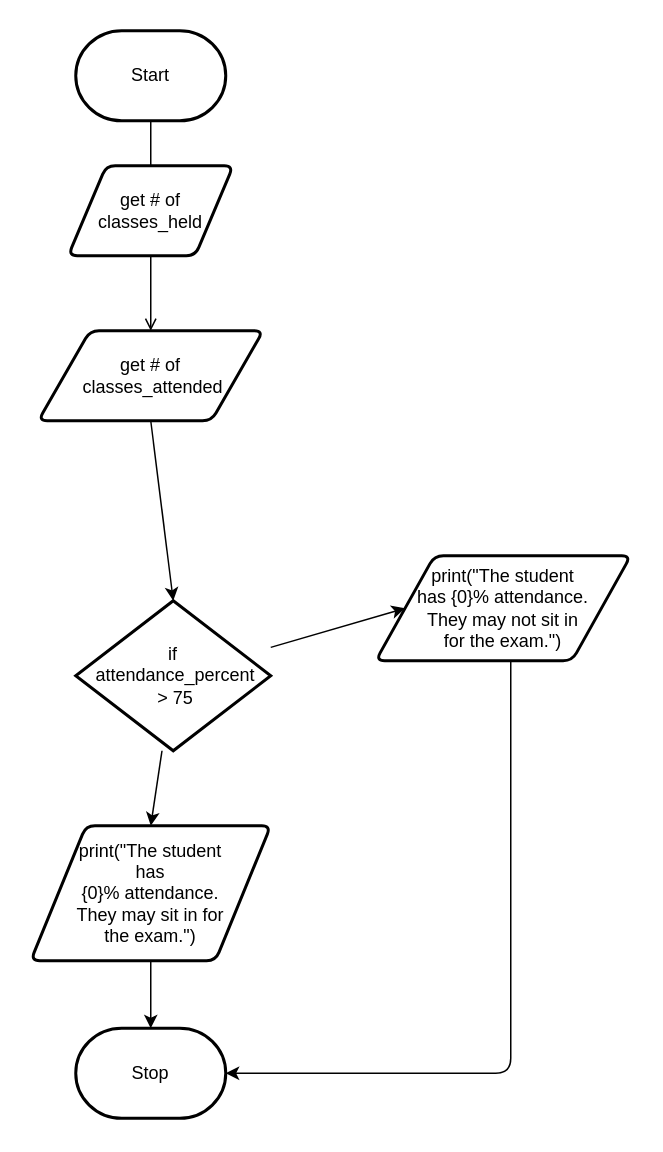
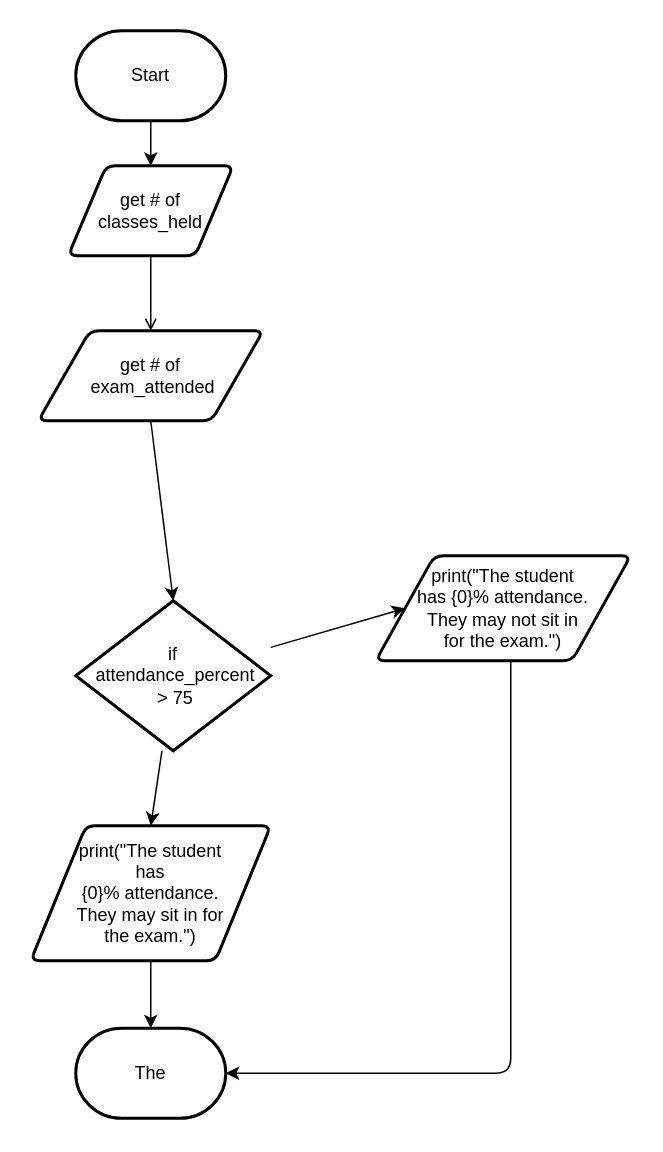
edge "Start" -- "get # of classes_held": arrowhead none -> classic
node "get # of classes_attended": label "get # of classes_attended" -> "get # of exam_attended"
node "Stop": label "Stop" -> "The"
